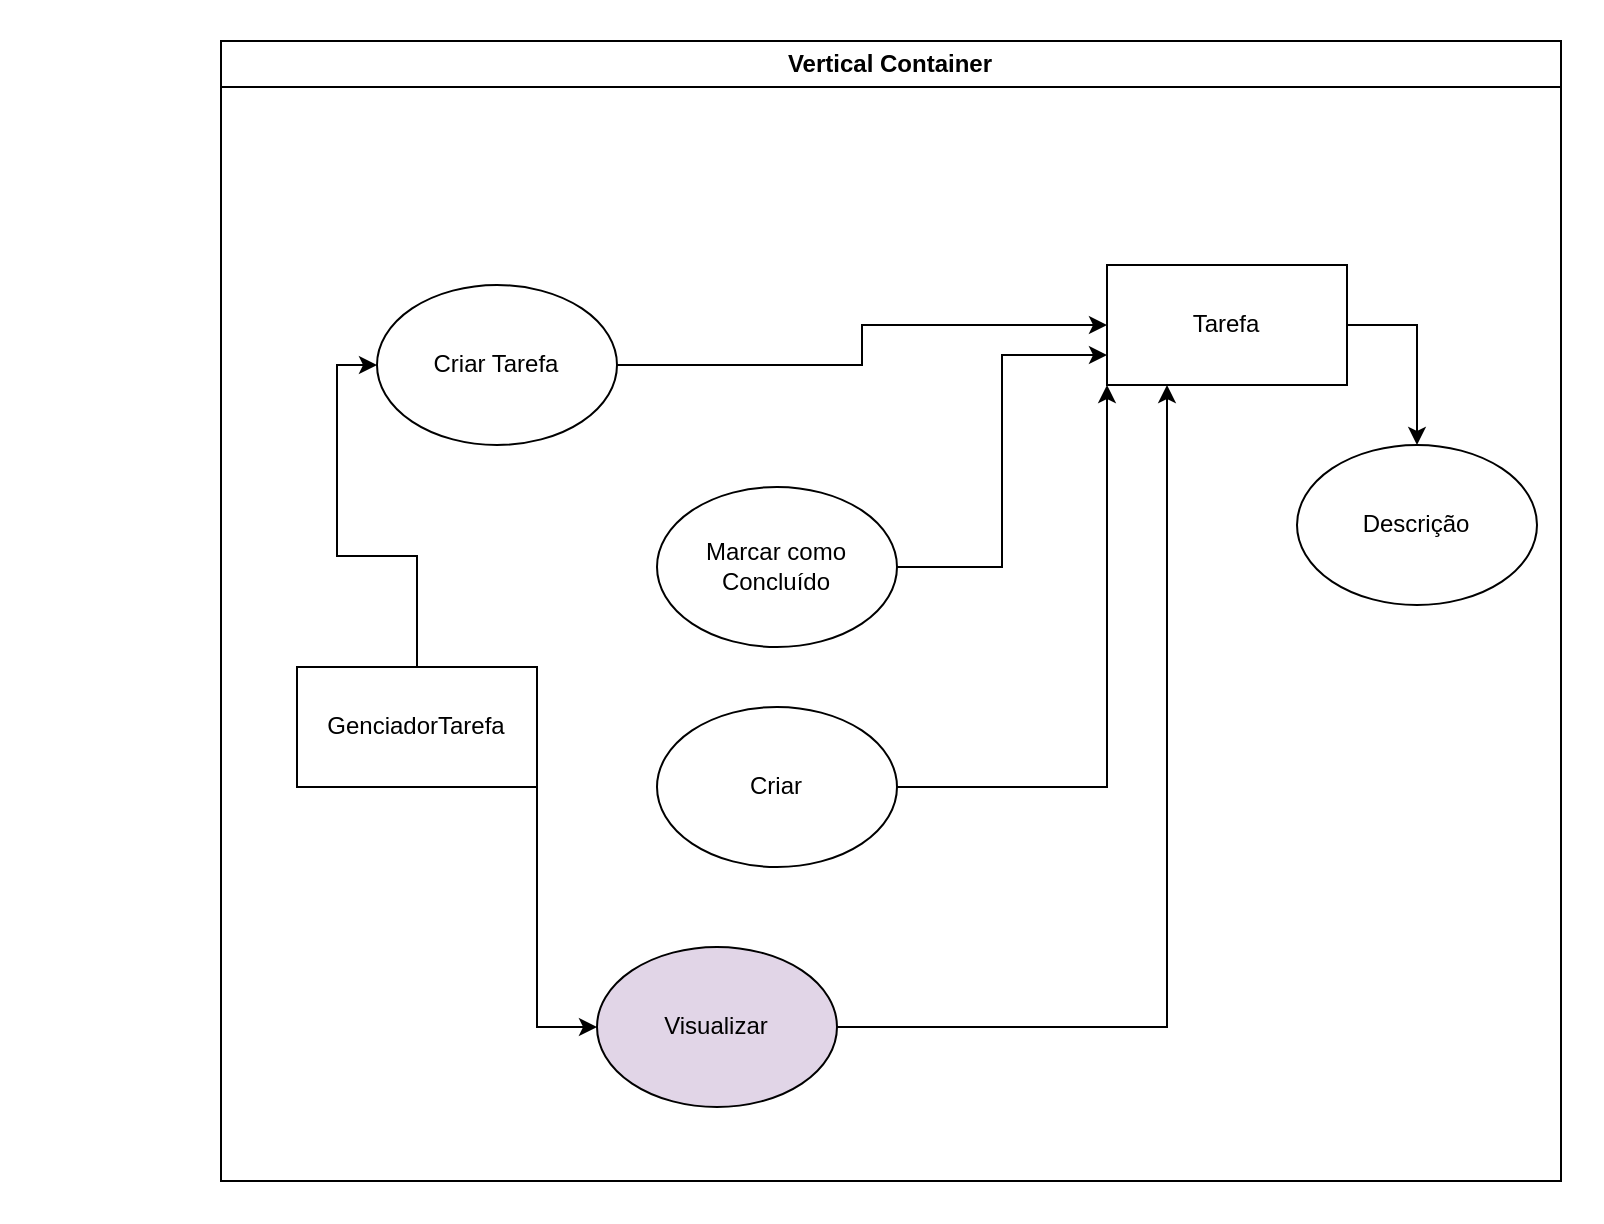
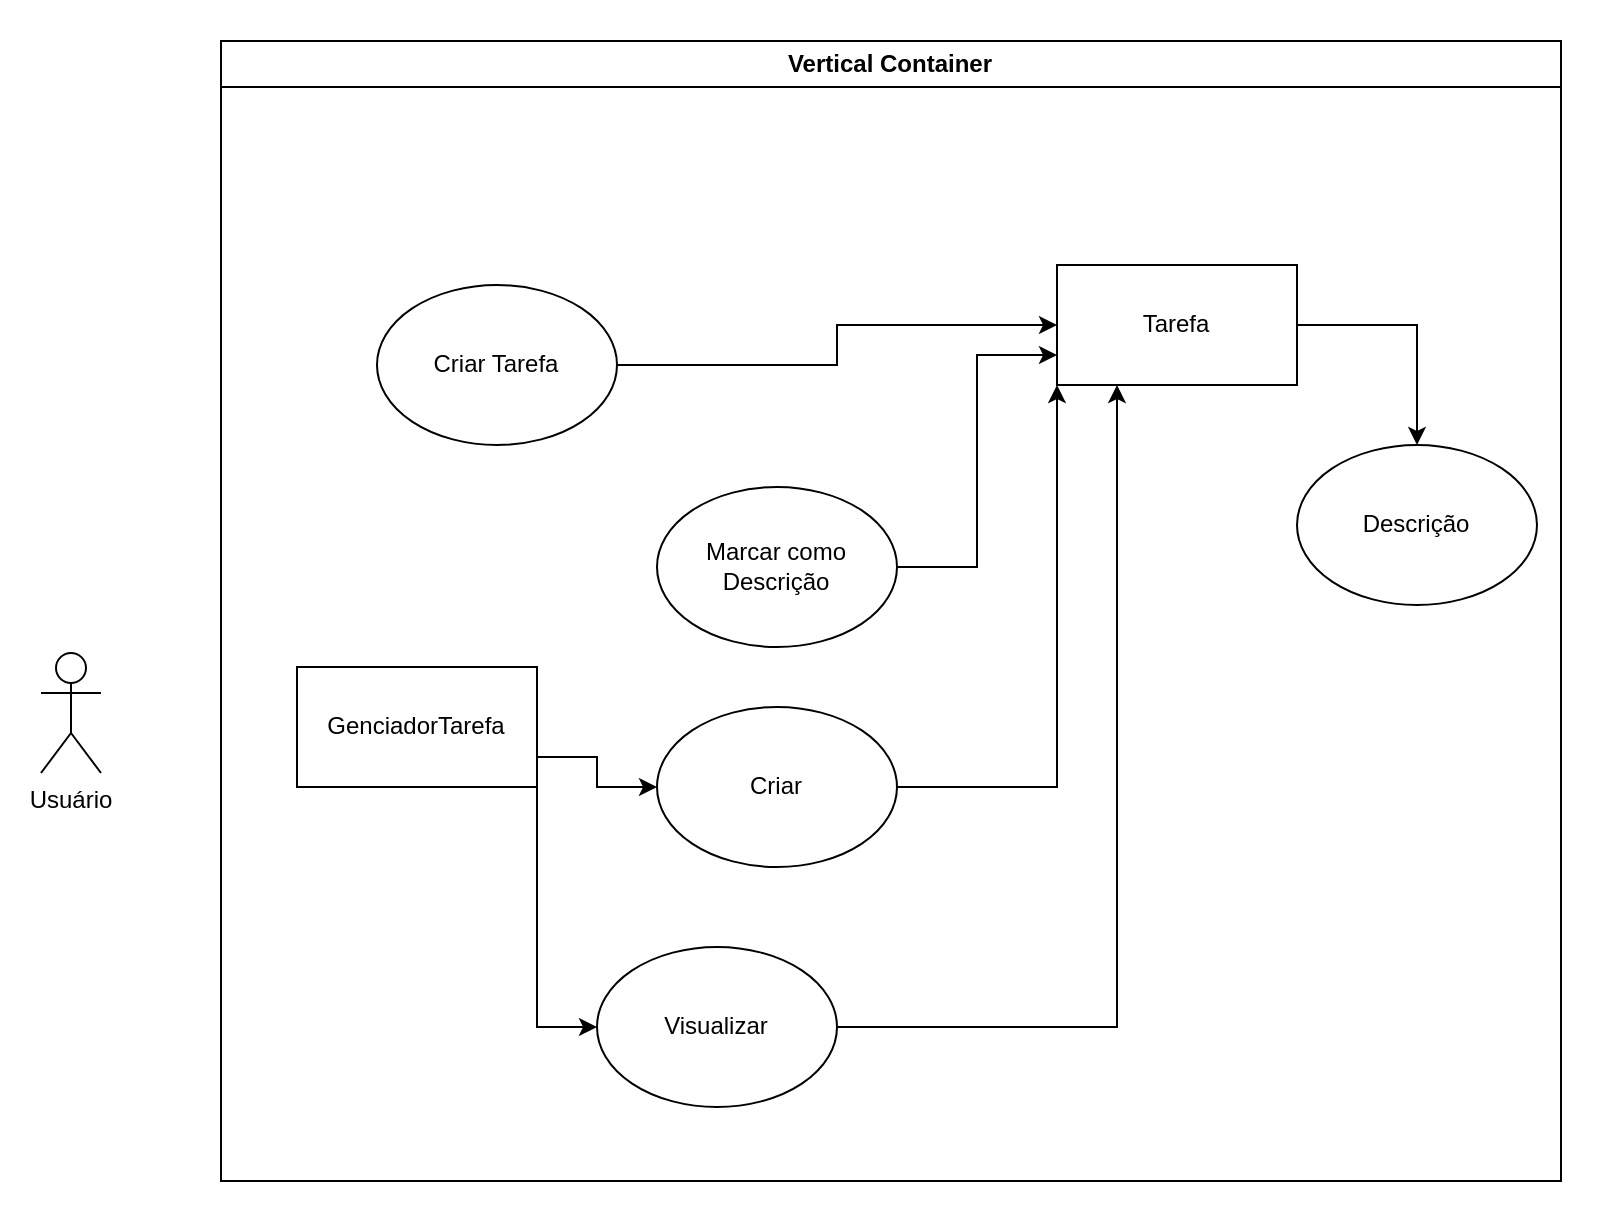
node "Tarefa": moved (1227, 325) -> (1177, 325)
edge "GenciadorTarefa" -> "Criar Tarefa": removed
node "Marcar como Concluído": label "Marcar como Concluído" -> "Marcar como Descrição"
node "Usuário": added
edge "GenciadorTarefa" -> "Criar": added
node "Visualizar": fillcolor #e1d5e7 -> #ffffff
